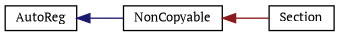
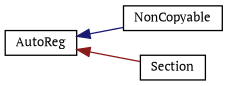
edge "Section" -> "NonCopyable": now "Section" -> "AutoReg"
